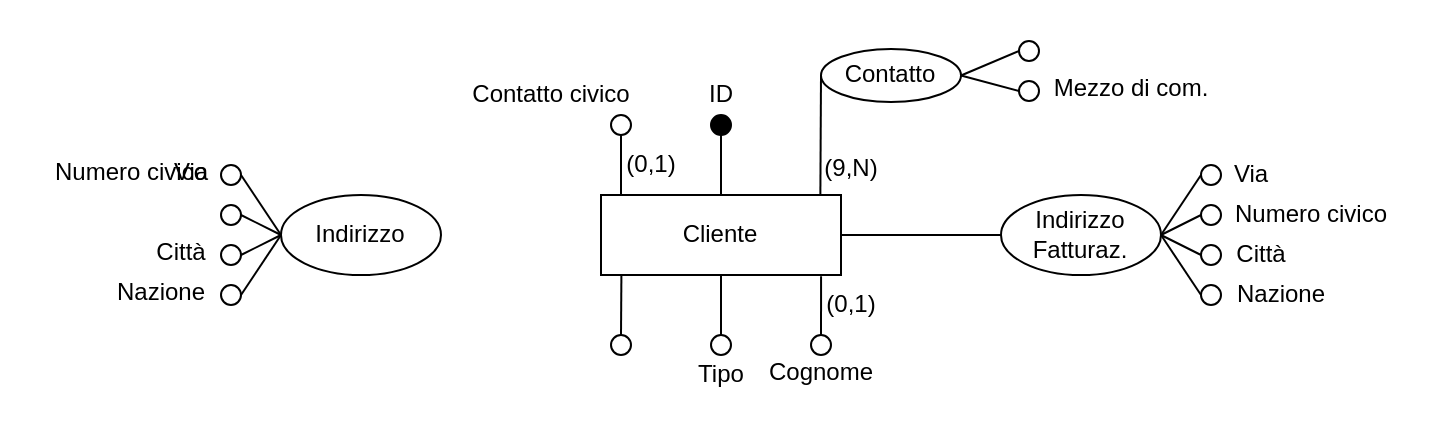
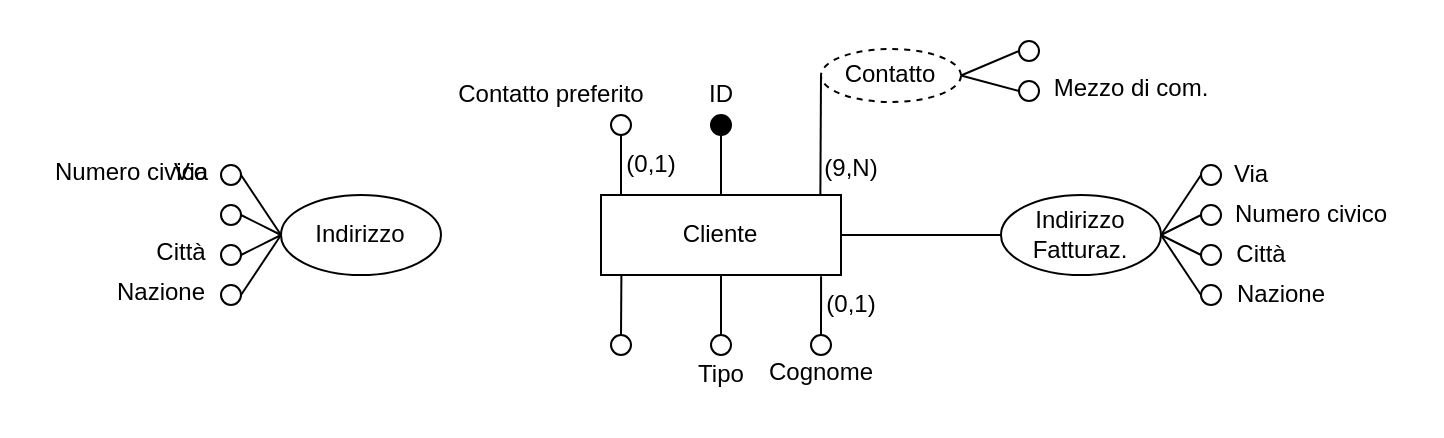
node "Contatto": style solid -> dashed
node "Contatto civico": label "Contatto civico" -> "Contatto preferito"
